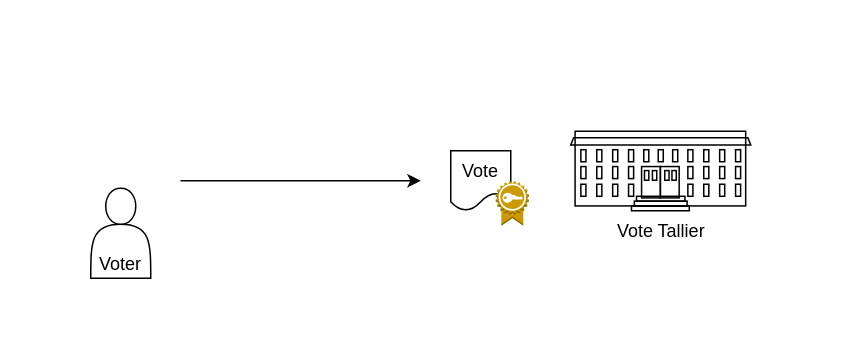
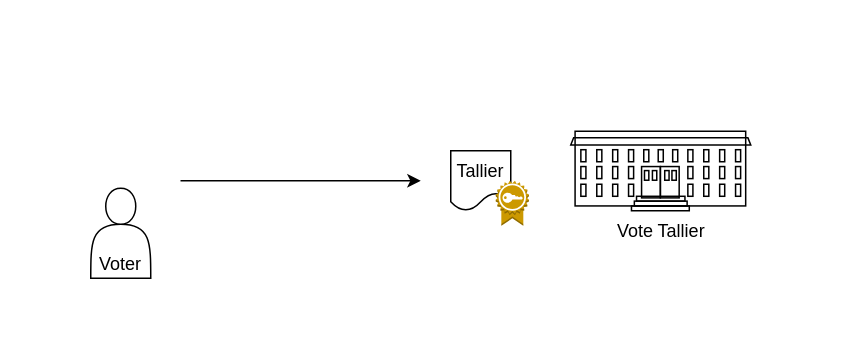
node "Vote": label "Vote" -> "Tallier"
